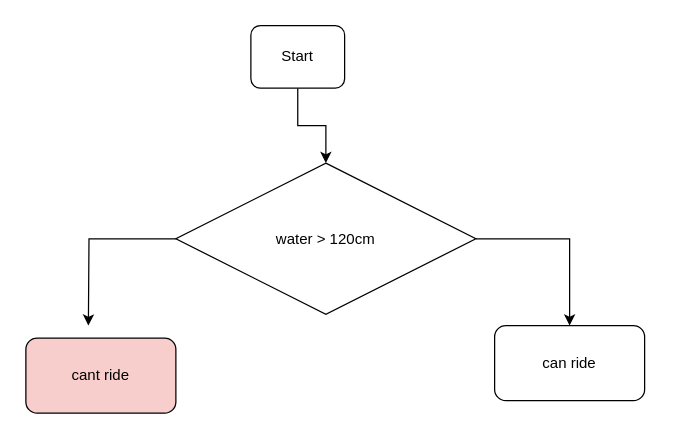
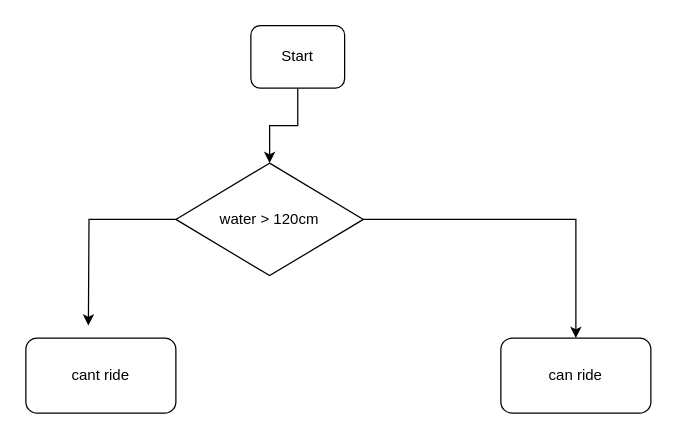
node "water > 120cm": size 300x151 -> 188x113
node "can ride": moved (569, 363) -> (576, 376)
node "cant ride": fillcolor #f8cecc -> #ffffff
